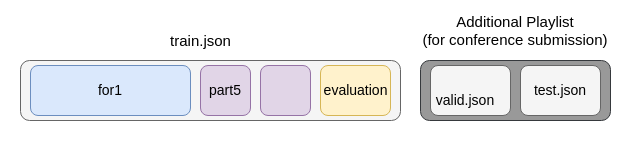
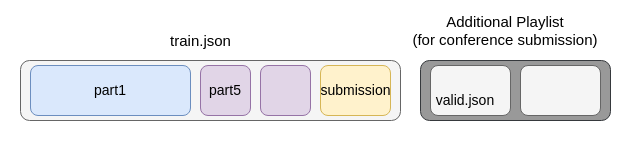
node "Additional Playlist (for conference submission)": moved (516, 31) -> (506, 31)
node "for1": label "for1" -> "part1"
node "evaluation": label "evaluation" -> "submission"
node "test.json": removed
